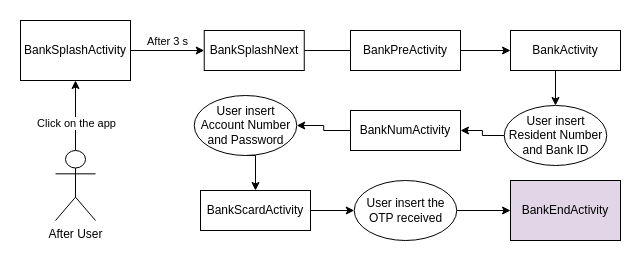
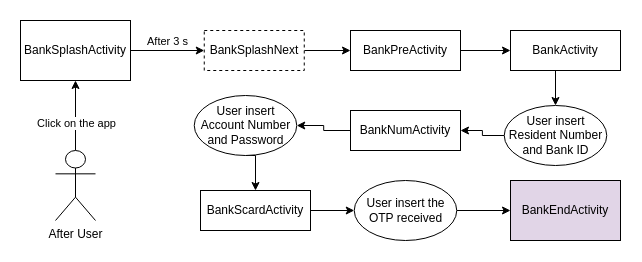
node "BankSplashNext": style solid -> dashed
edge "BankSplashNext" -- "BankPreActivity": arrowhead none -> classic
